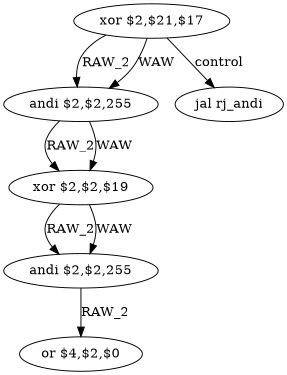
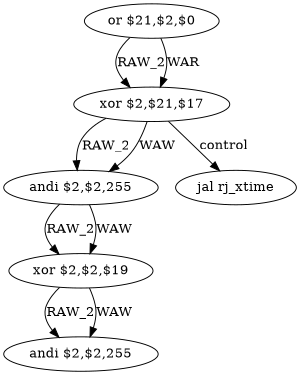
node "or $21,$2,$0": added
node "jal rj_andi": label "jal rj_andi" -> "jal rj_xtime"
node "or $4,$2,$0": removed
